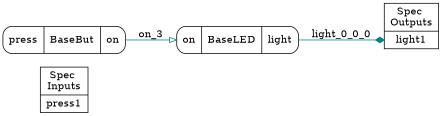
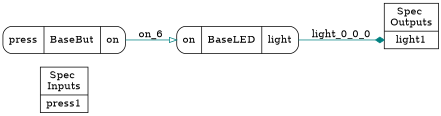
edge "press" -> "on": label "on_3" -> "on_6"
